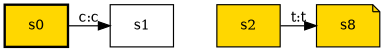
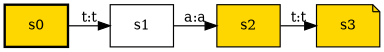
edge "s0" -> "s1": label "c:c" -> "t:t"
edge "s1" -> "s2": added, label "a:a"
node "s8": label "s8" -> "s3"
